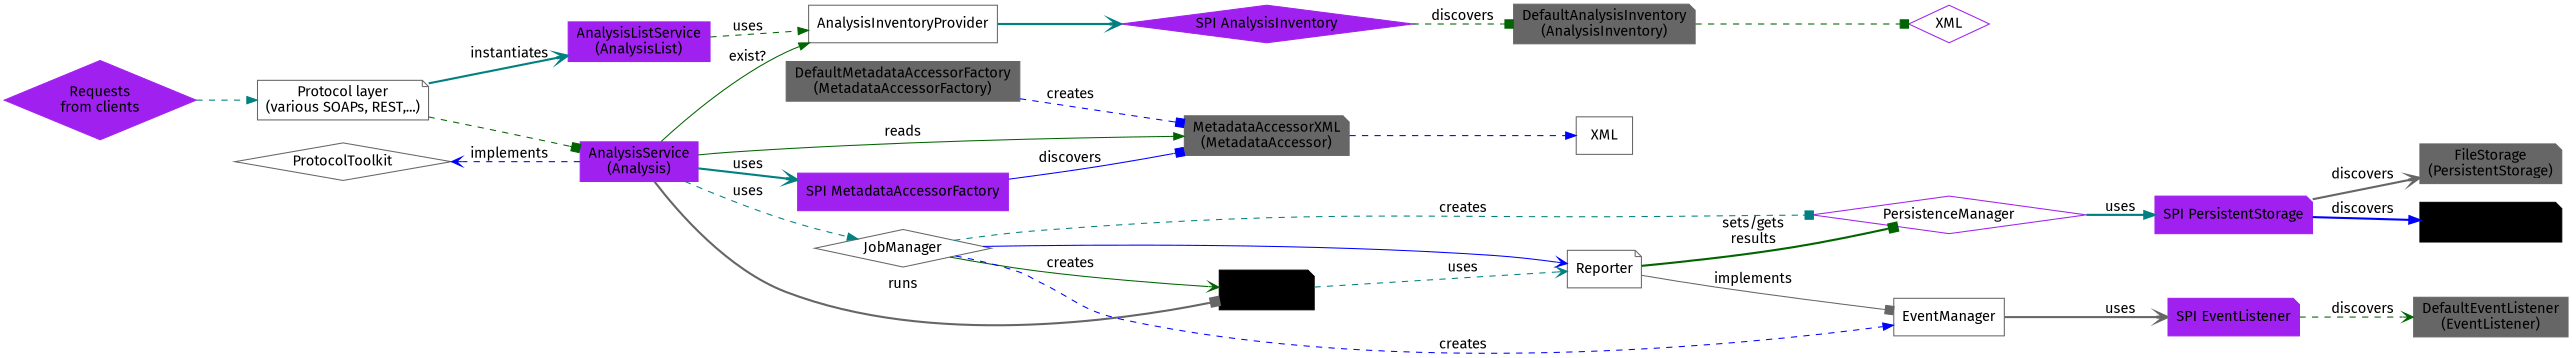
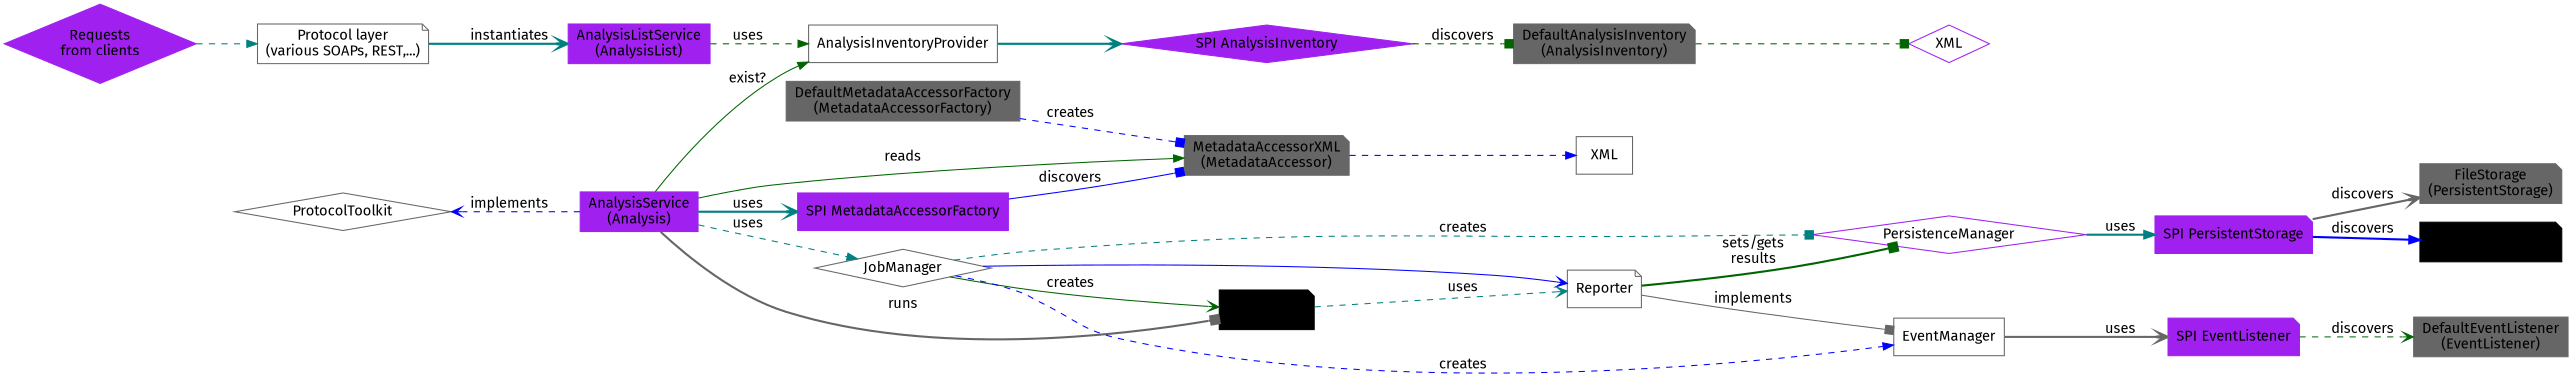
edge "Protocol layer (various SOAPs, REST,...)" -> "AnalysisService (Analysis)": removed
